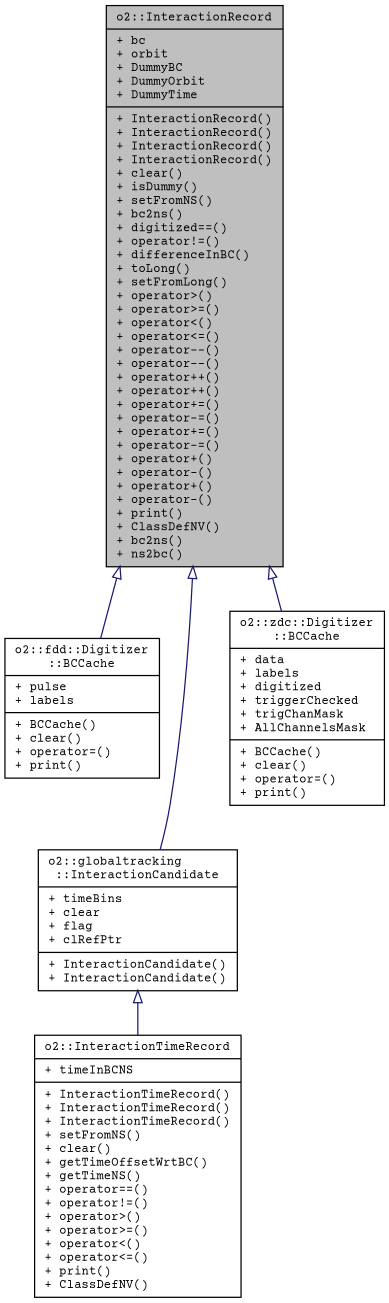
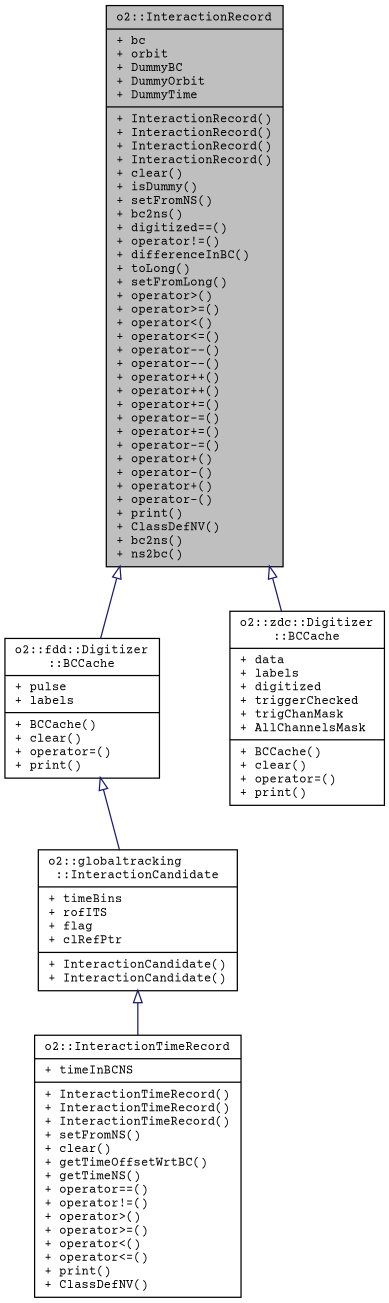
edge "o2::globaltracking" -> "o2::InteractionRecord": now "o2::globaltracking" -> "o2::fdd::Digitizer"
node "o2::globaltracking": text "+ clear" -> "+ rofITS"
